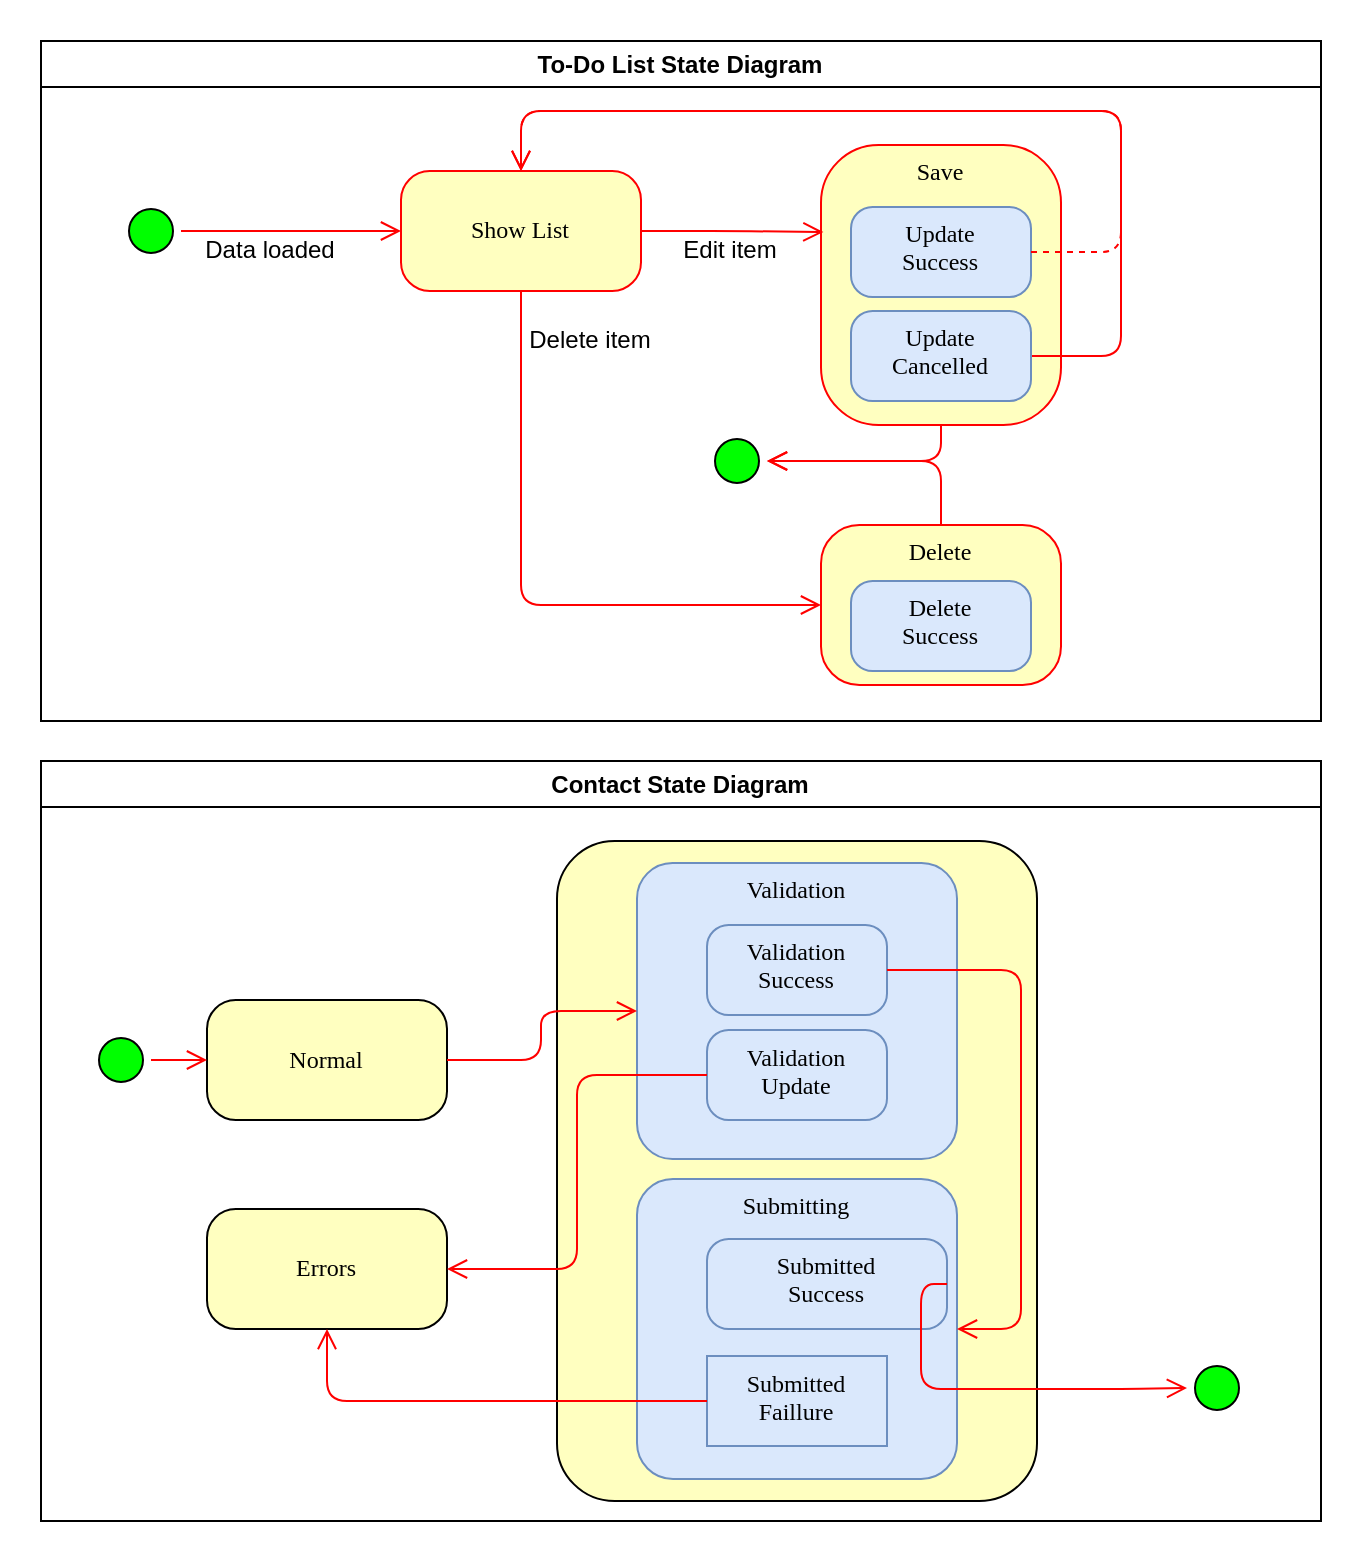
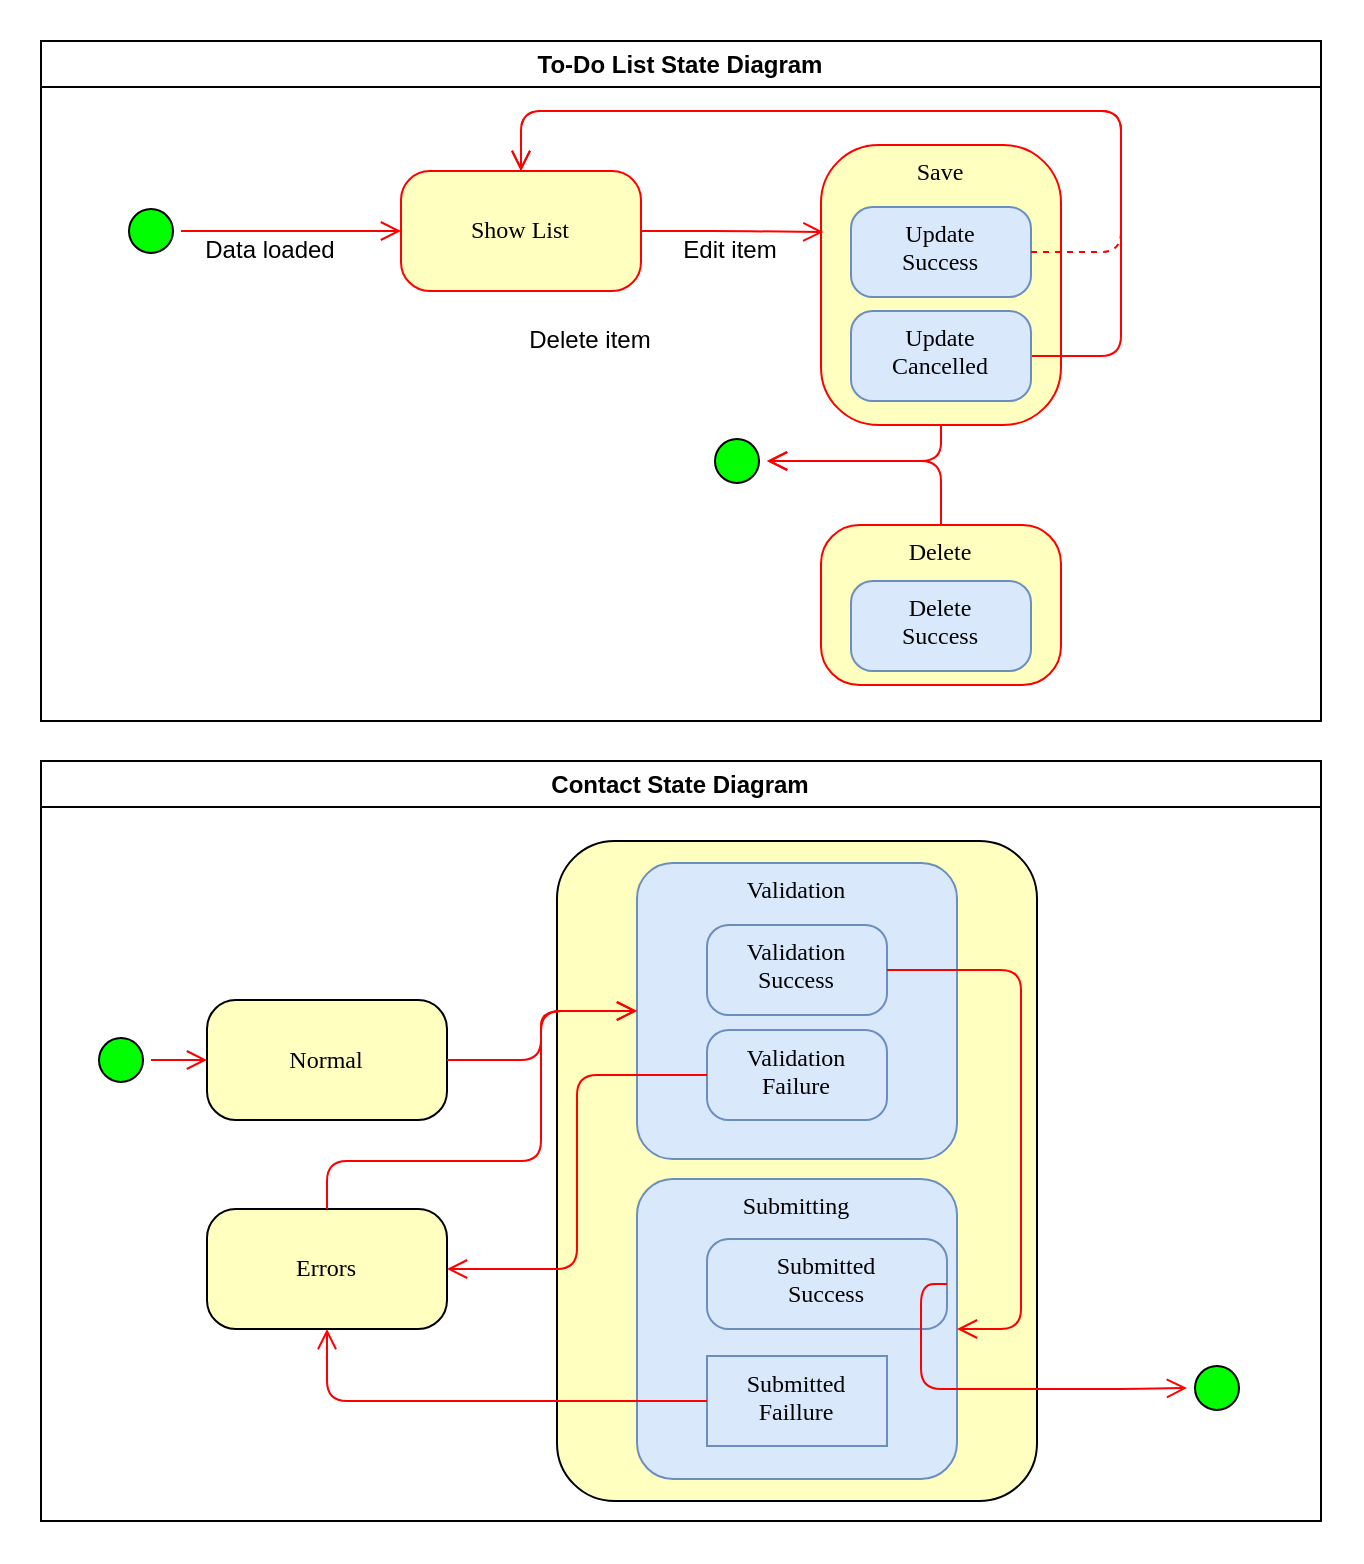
edge "Show List" -> "Delete": removed
node "Validation Update": label "Validation Update" -> "Validation Failure"
edge "Errors" -> "Validation": added
